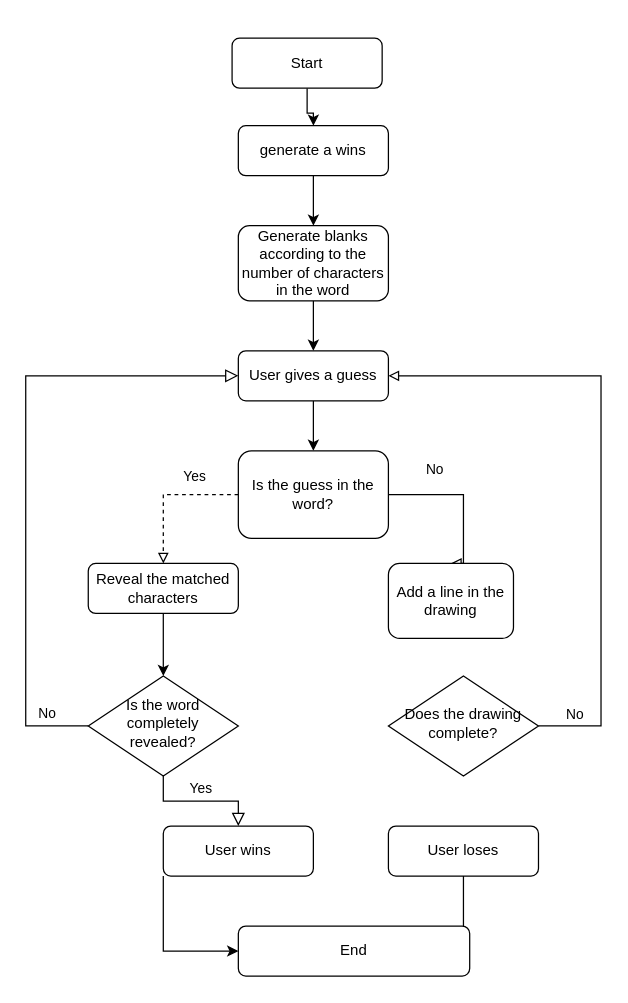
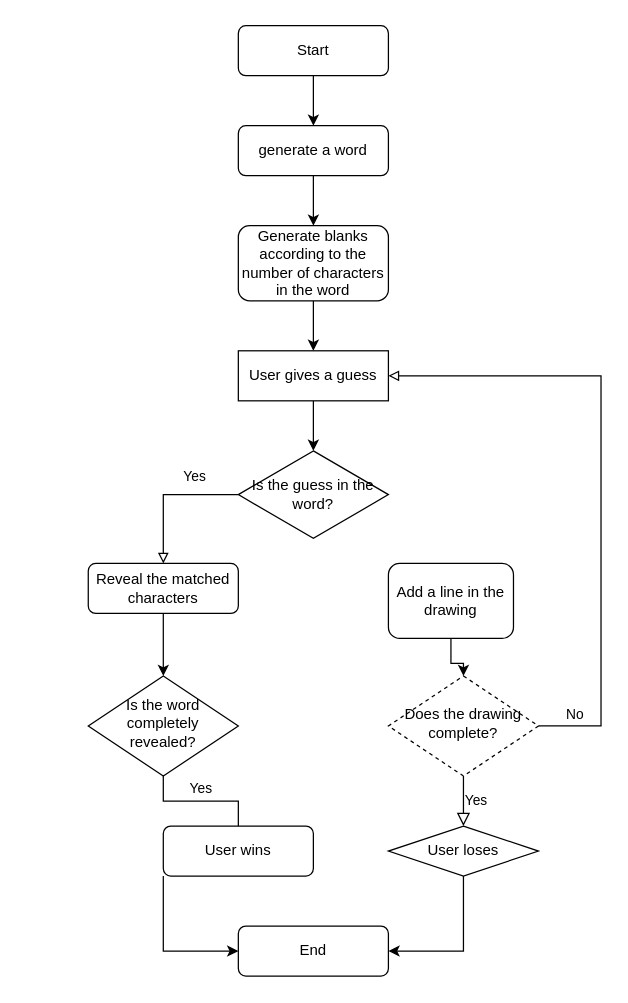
node "Start": moved (307, 63) -> (313, 51)
node "generate a wins": label "generate a wins" -> "generate a word"
node "User gives a guess": shape rounded rectangle -> rectangle
edge "Is the word completely revealed?" -> "User gives a guess": removed, label "No"
edge "Is the guess in the word?" -> "Reveal the matched characters": style dashed -> solid
node "Is the guess in the word?": shape rounded rectangle -> diamond
edge "Is the guess in the word?" -> "Add a line in the drawing": removed, label "No"
edge "Add a line in the drawing" -> "Does the drawing complete?": added
node "Does the drawing complete?": style solid -> dashed
edge "Does the drawing complete?" -> "User loses": added, label "Yes"
edge "Is the word completely revealed?" -> "User wins": arrowhead block -> none
node "User loses": shape rounded rectangle -> diamond
node "End": size 231x50 -> 150x50
